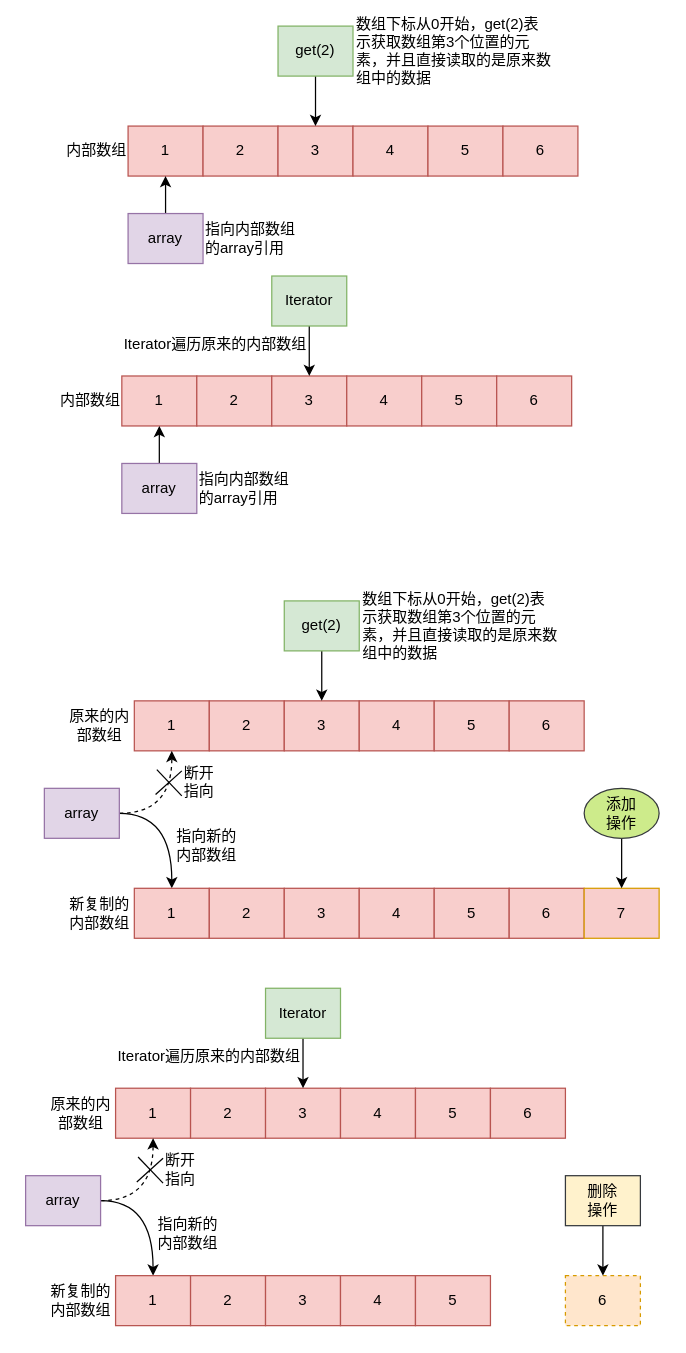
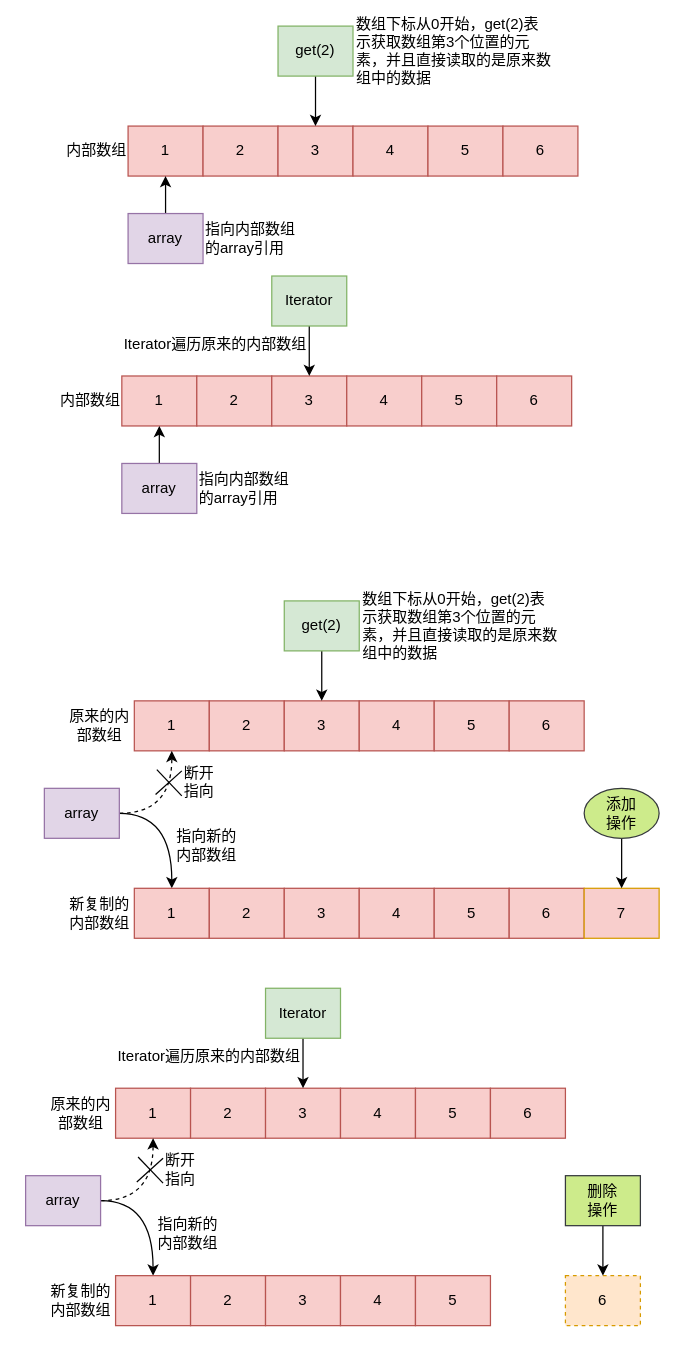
node "删除 操作": fillcolor #fff2cc -> #cdeb8b
